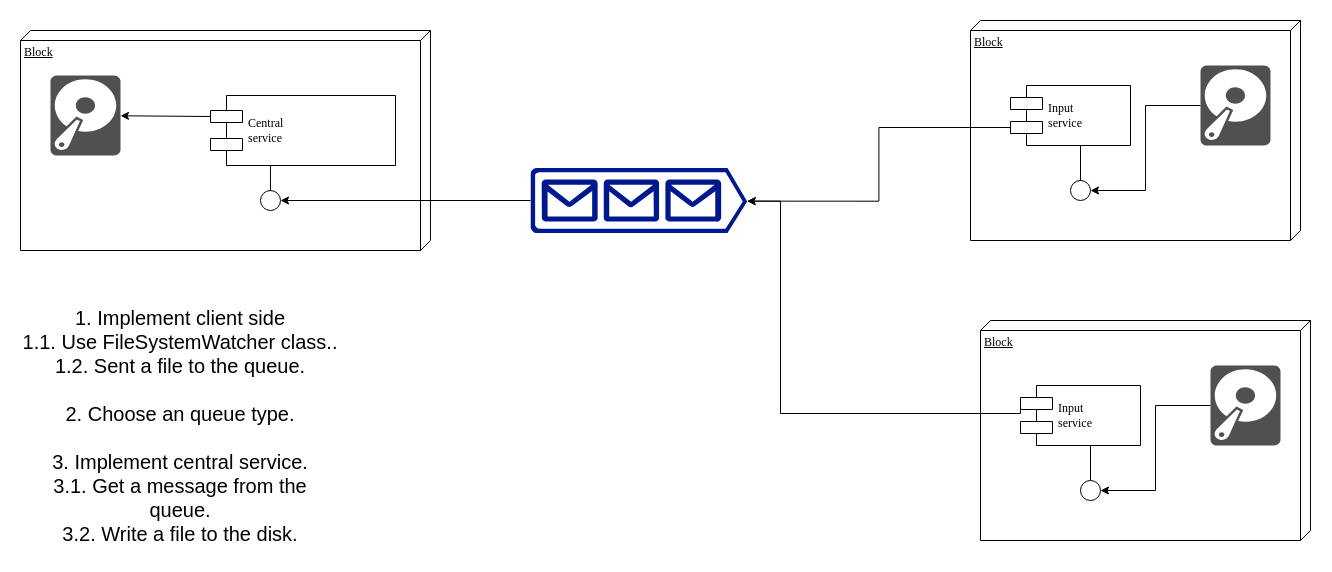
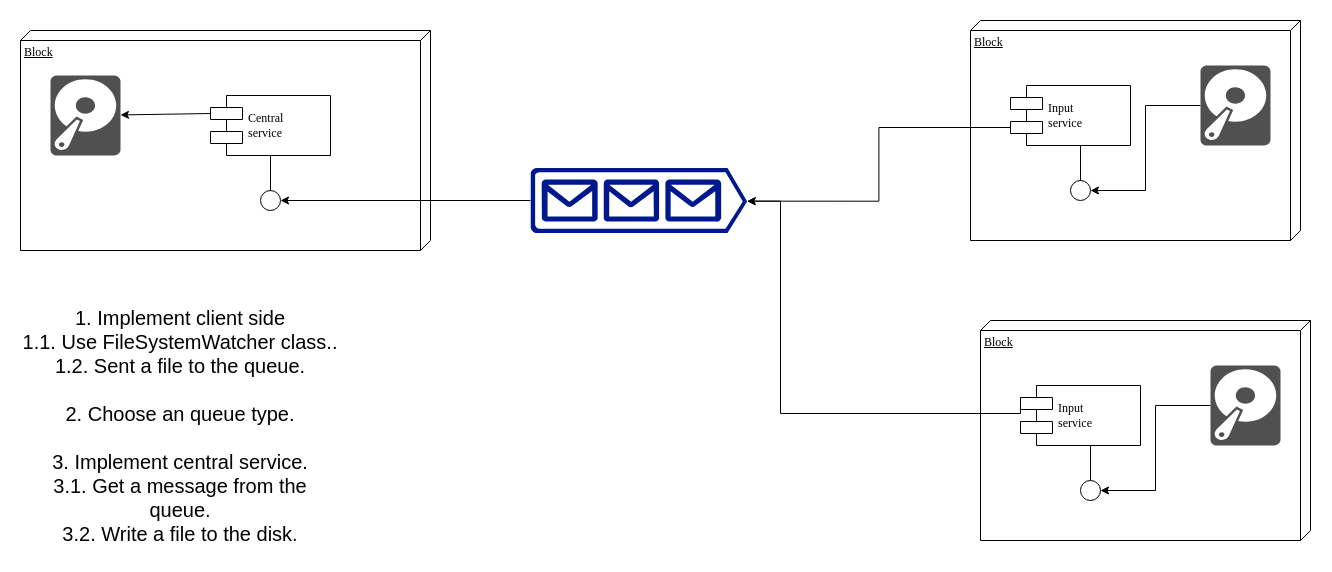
node "Central service": size 185x70 -> 120x60
